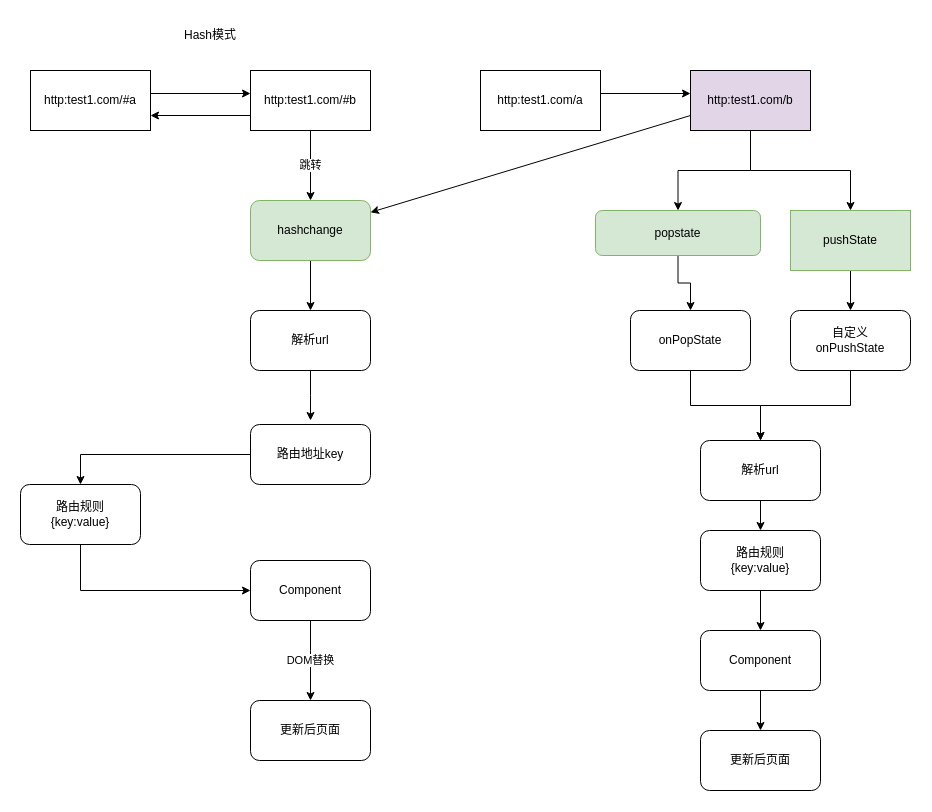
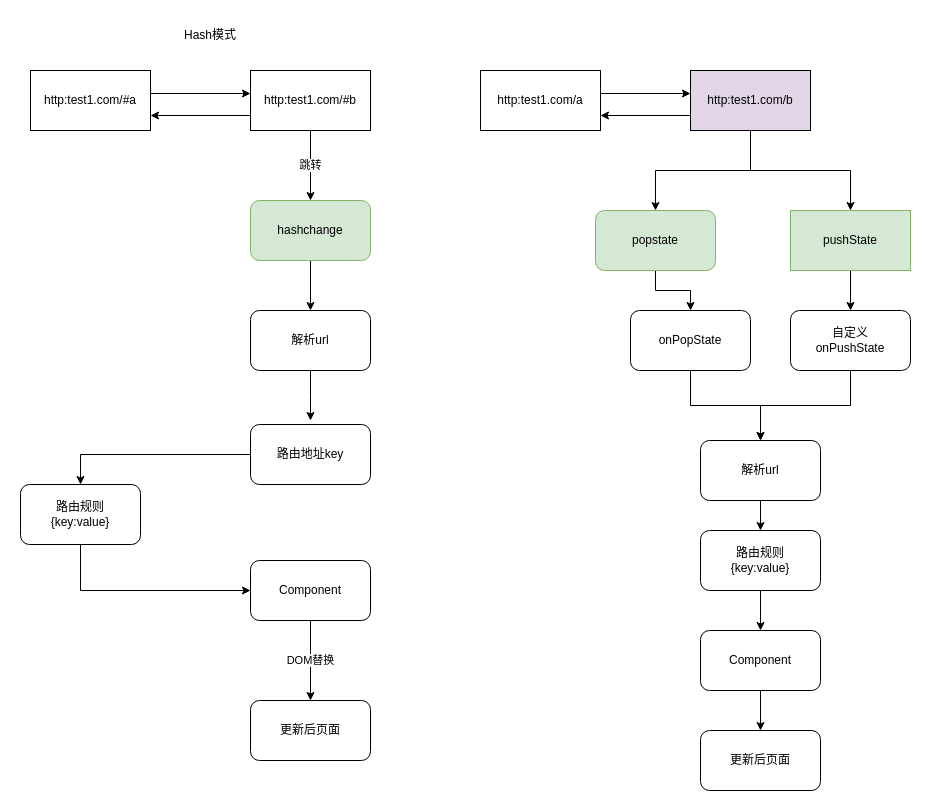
edge "http:test1.com/b" -> "hashchange": now "http:test1.com/b" -> "http:test1.com/a"
node "popstate": size 165x45 -> 120x60
